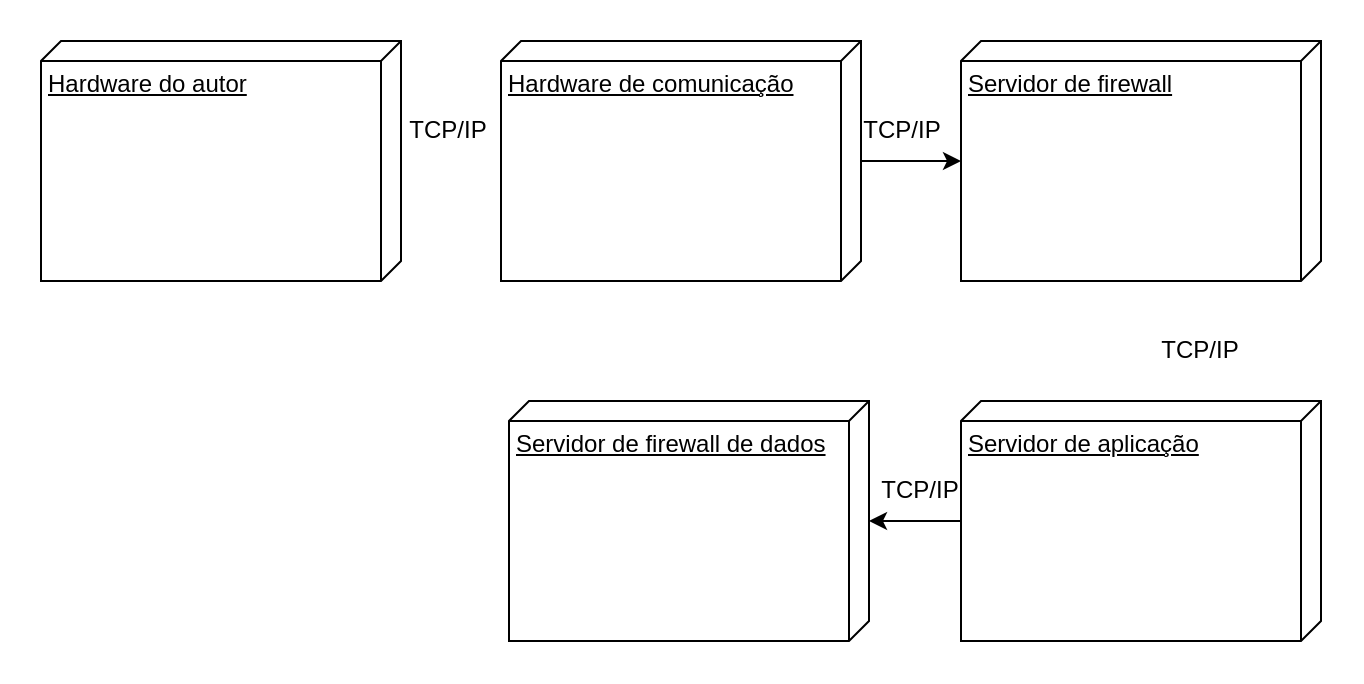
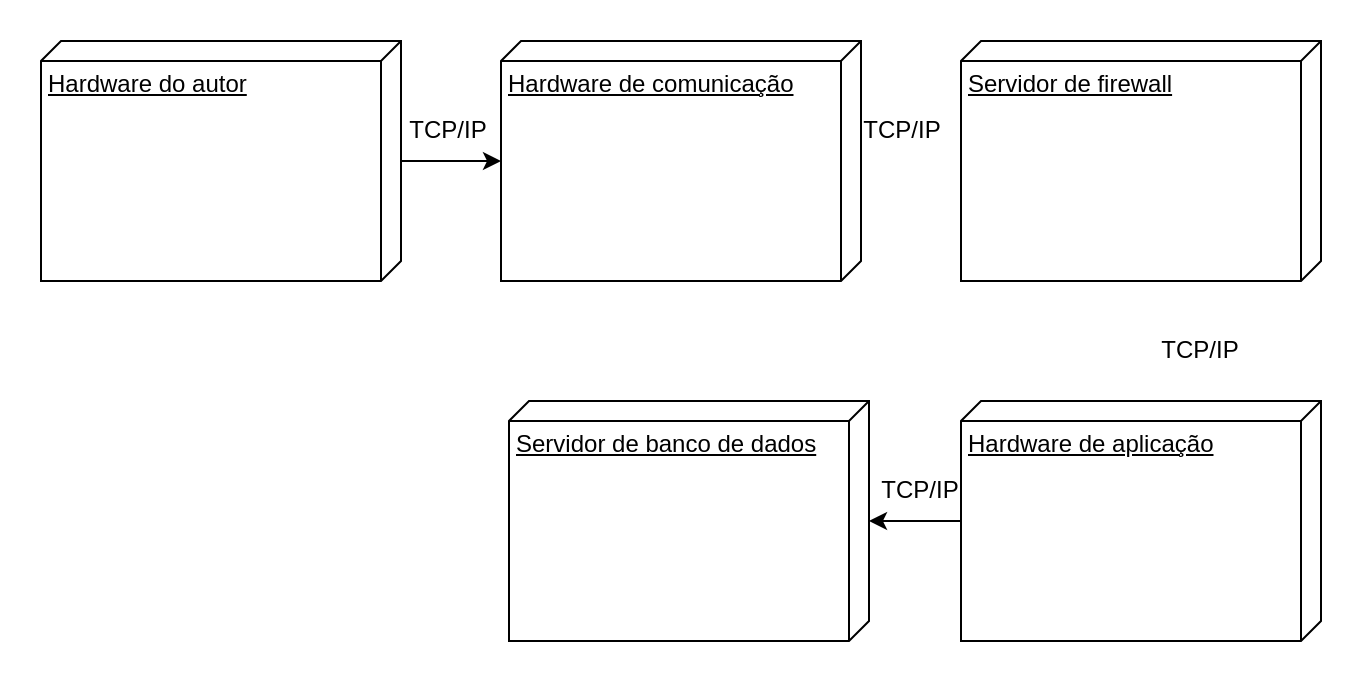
edge "Hardware do autor" -> "Hardware de comunicação": added
edge "Hardware de comunicação" -> "Servidor de firewall": removed
node "Servidor de aplicação": label "Servidor de aplicação" -> "Hardware de aplicação"
node "Servidor de firewall de dados": label "Servidor de firewall de dados" -> "Servidor de banco de dados"
